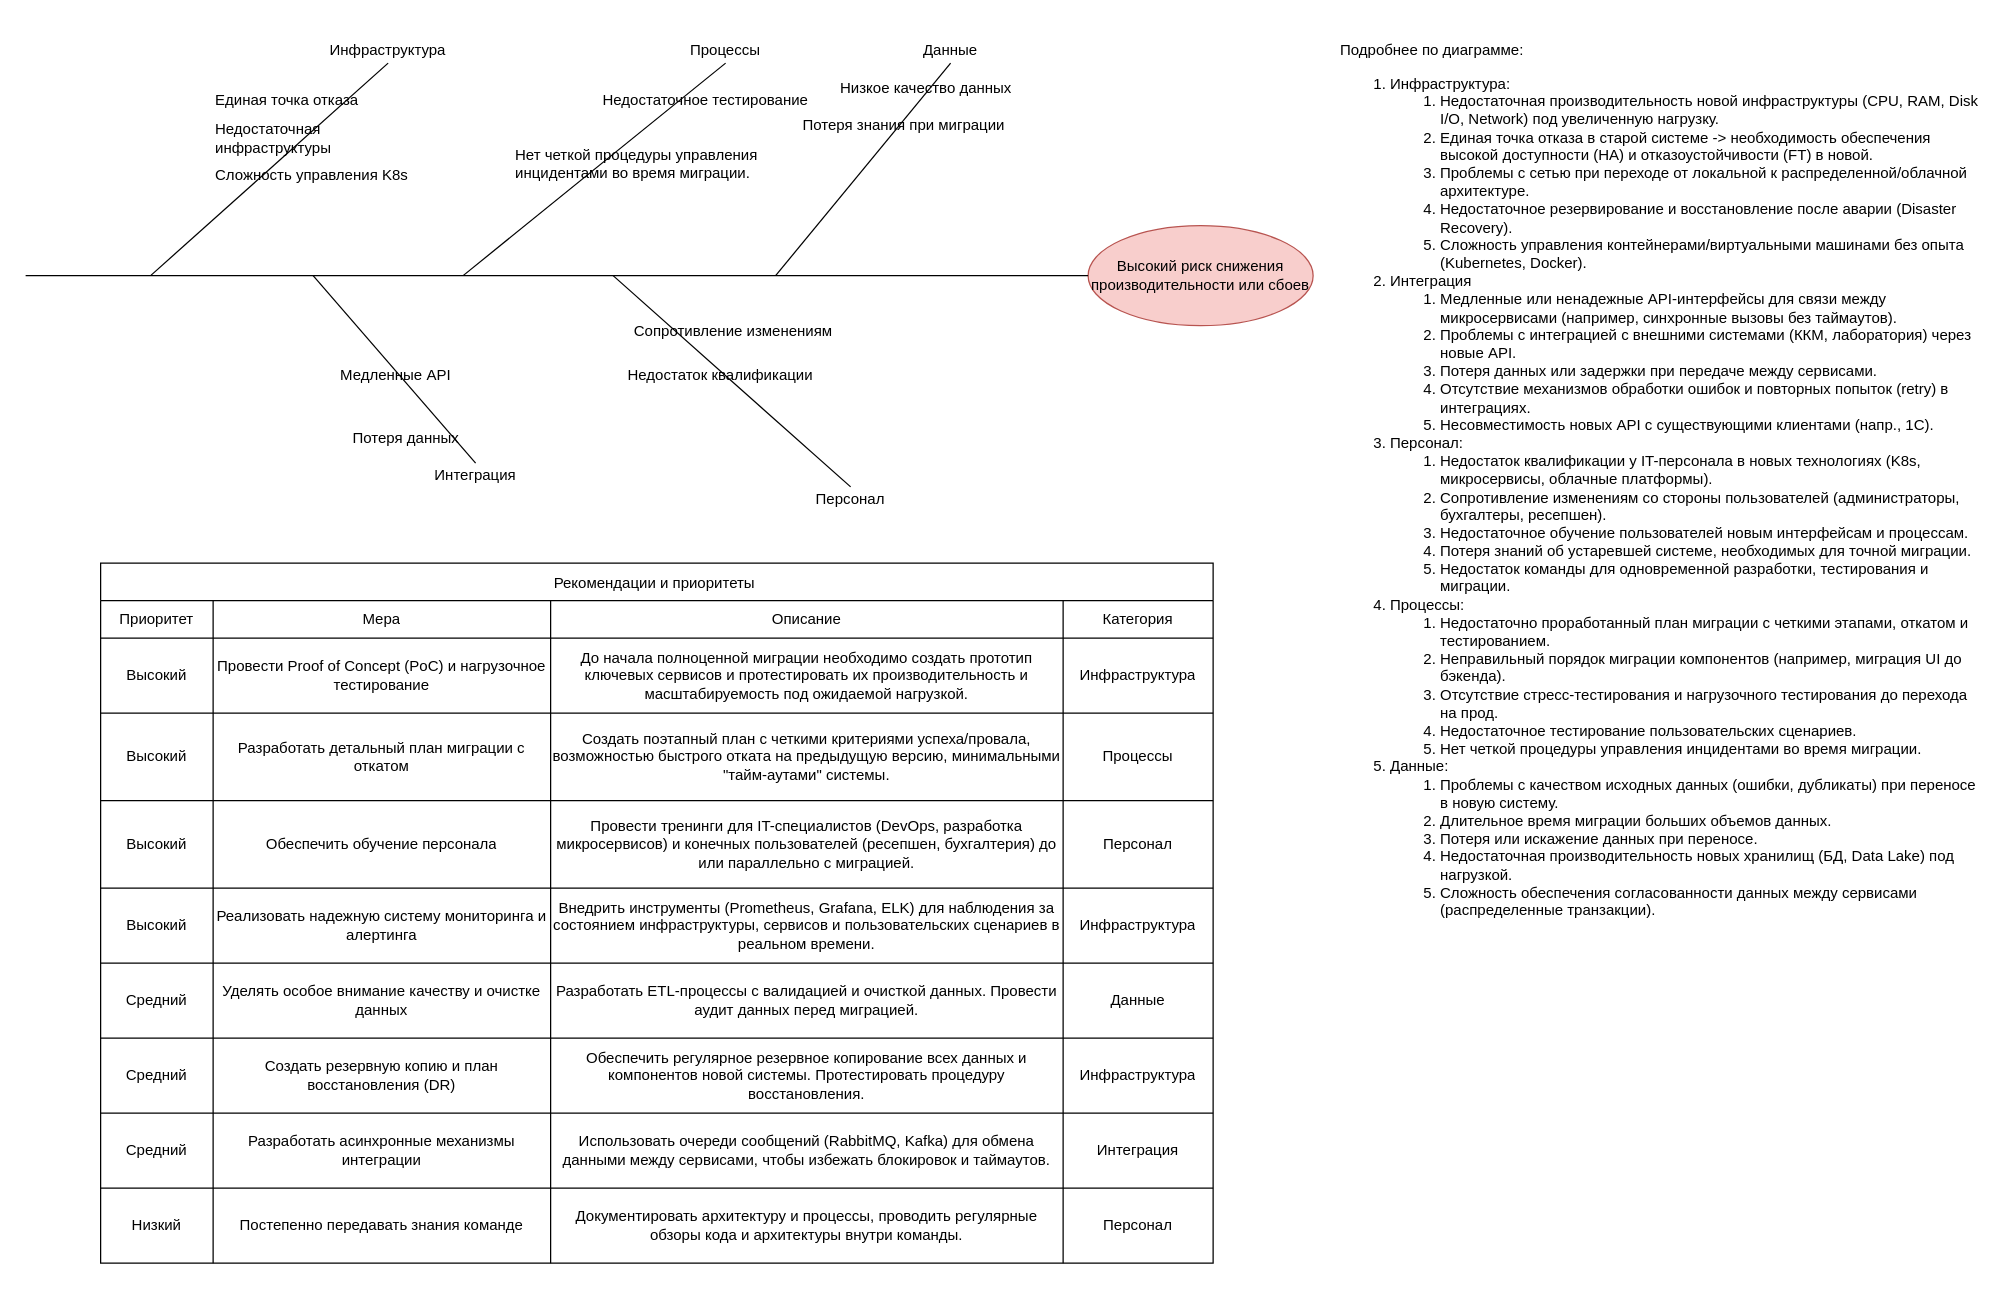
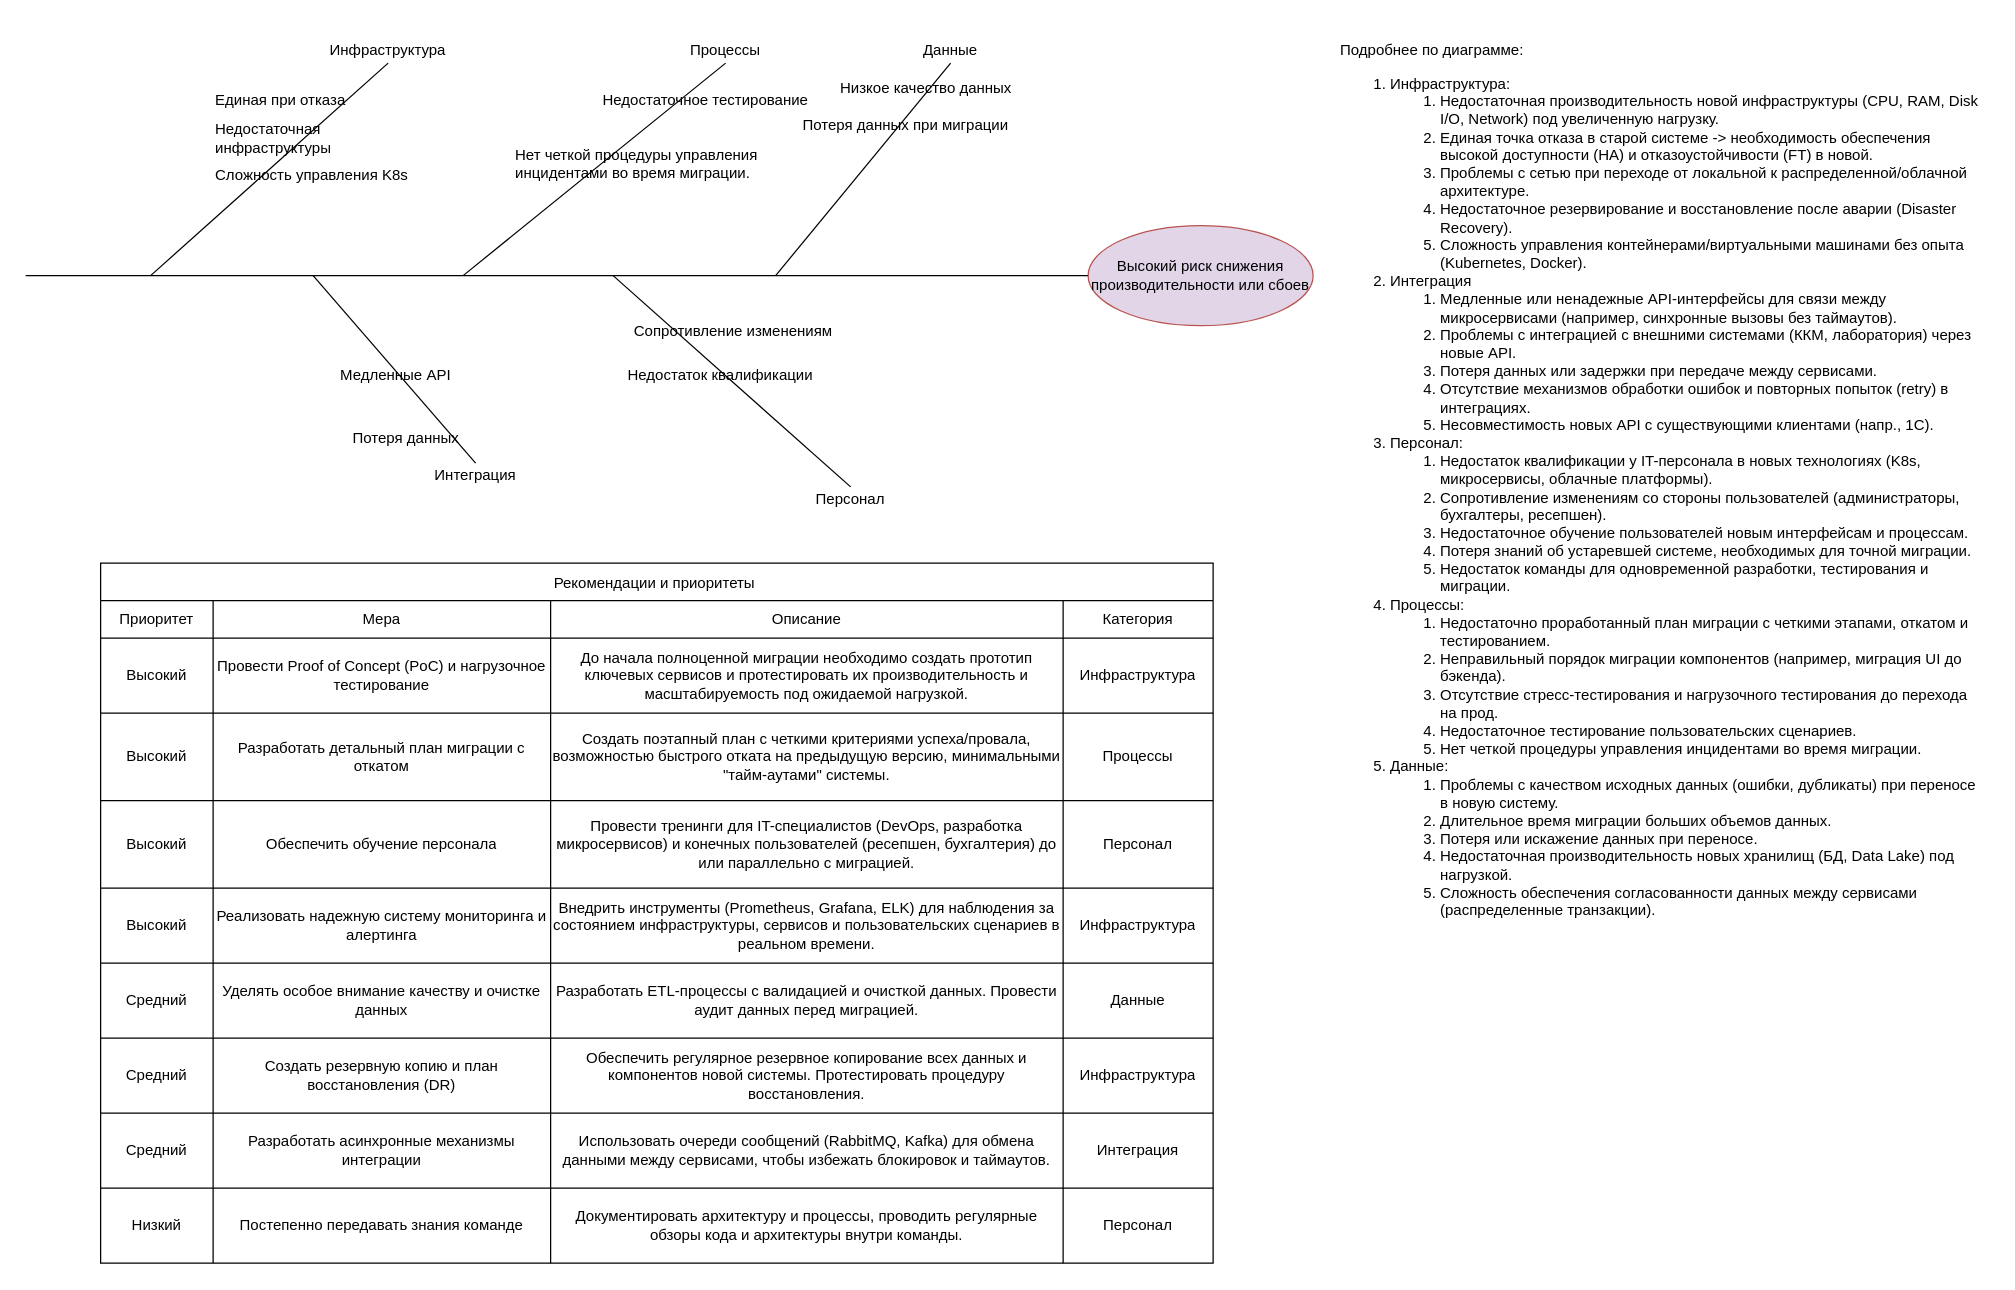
node "Единая точка отказа": label "Единая точка отказа" -> "Единая при отказа"
node "Потеря знания при миграции": label "Потеря знания при миграции" -> "Потеря данных при миграции"
node "Высокий риск снижения производительности или сбоев": fillcolor #f8cecc -> #e1d5e7
